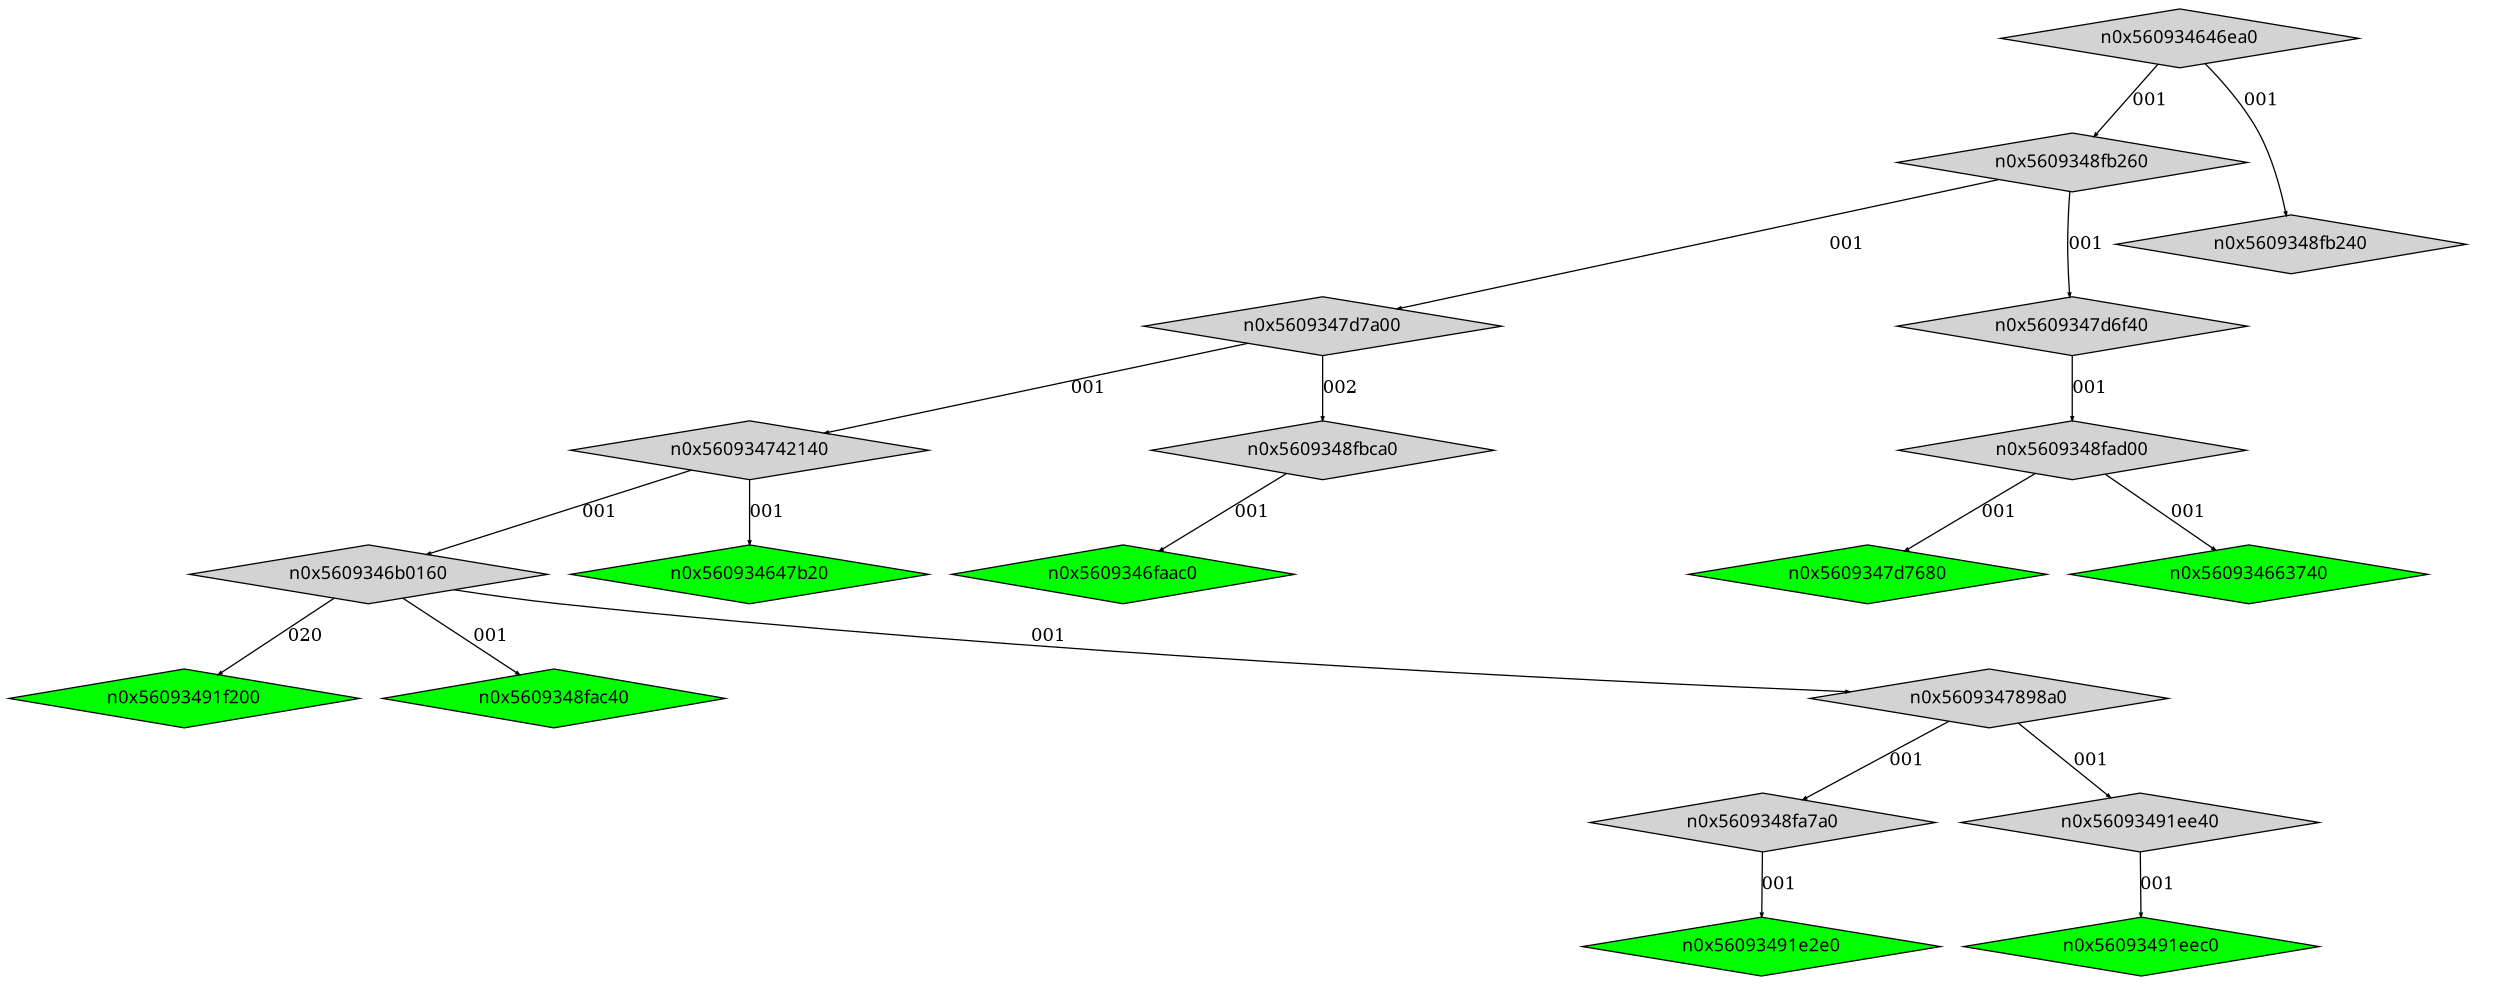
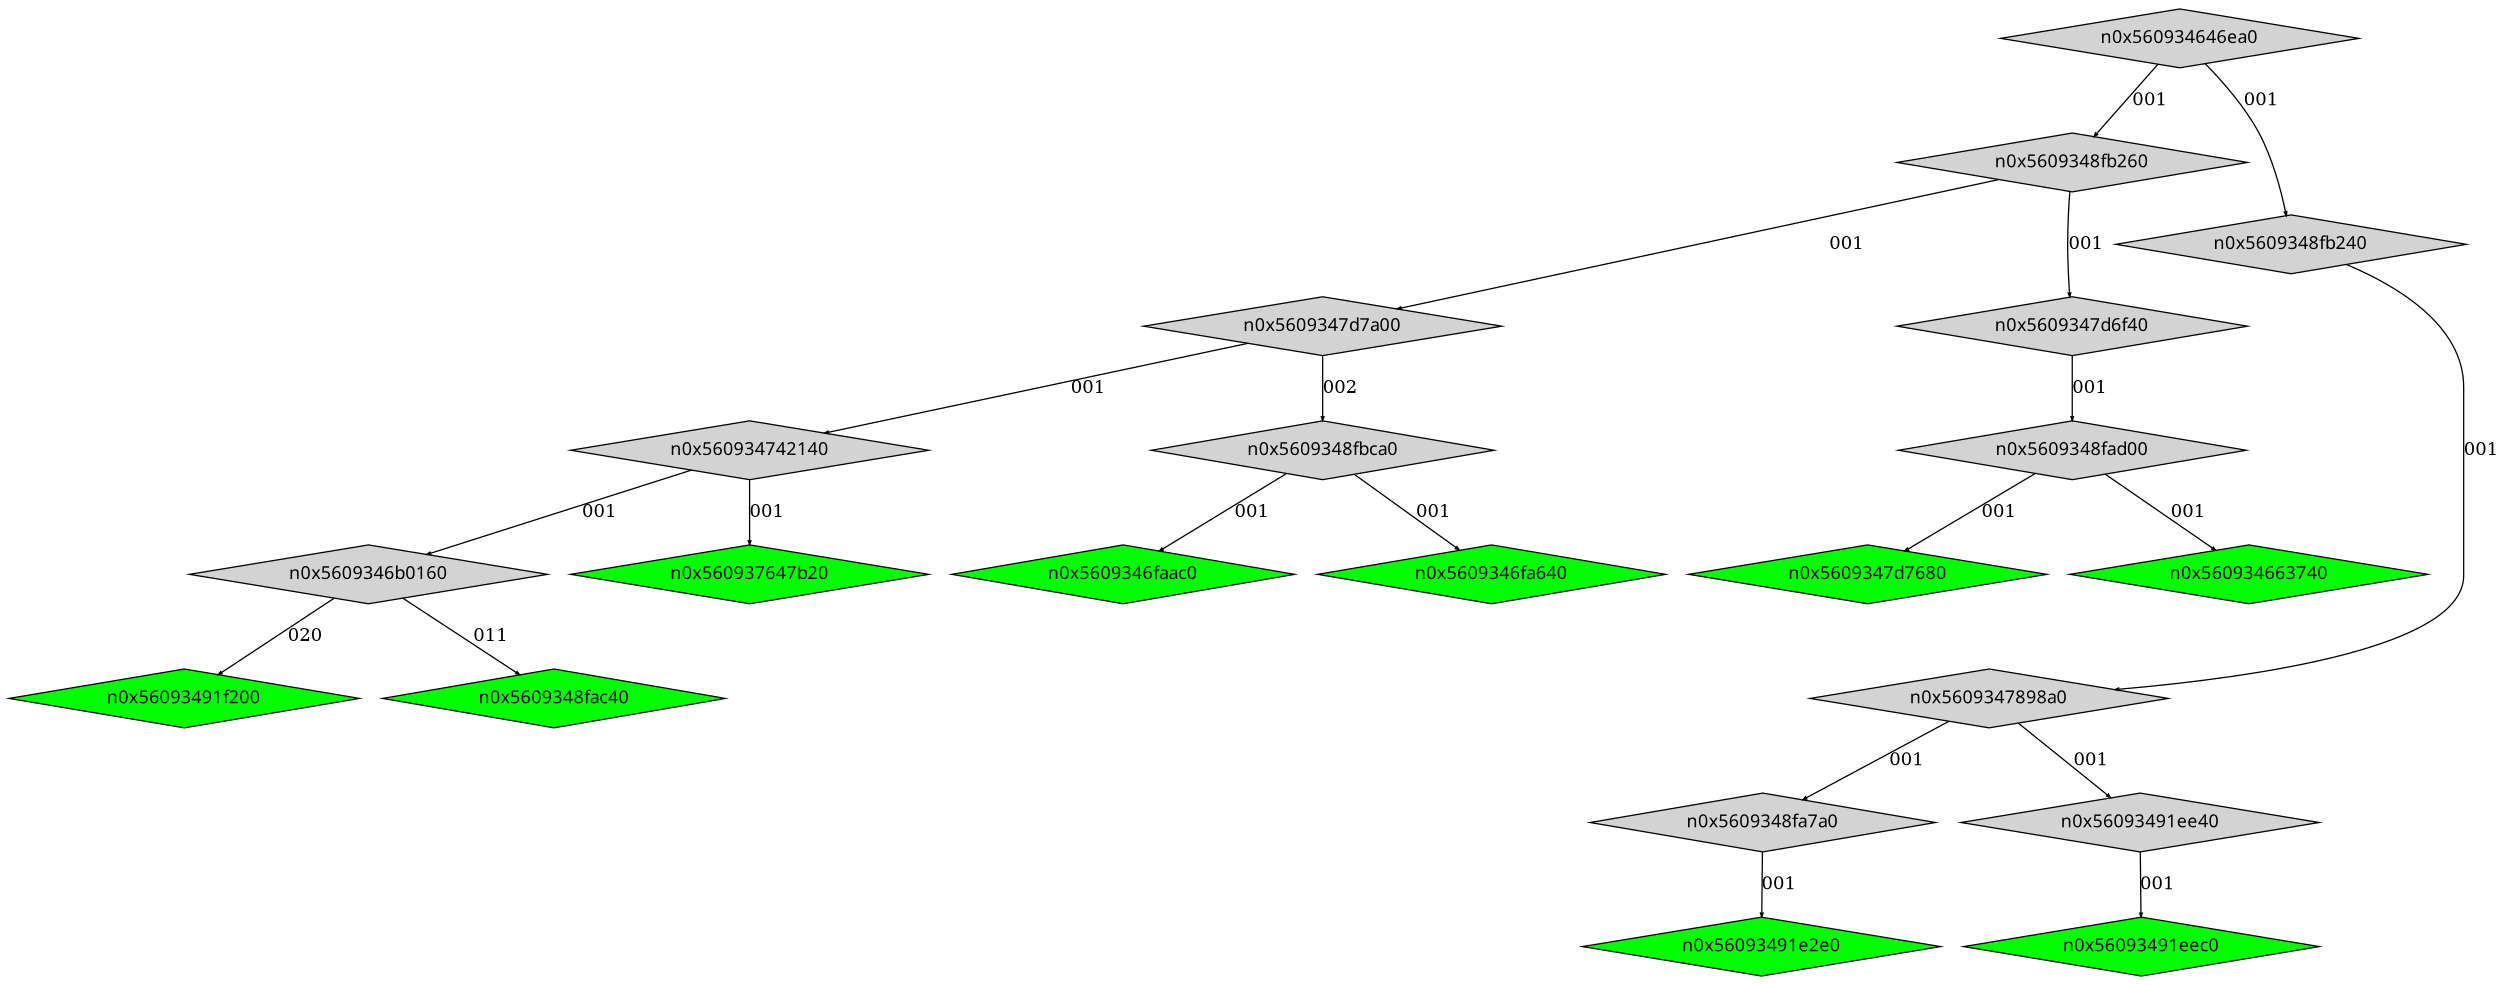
node "n0x560934647b20": label "n0x560934647b20" -> "n0x560937647b20"
node "n0x5609346fa640": added
edge "n0x5609346b0160" -> "n0x5609348fac40": label "001" -> "011"
edge "n0x5609346b0160" -> "n0x5609347898a0": now "n0x5609348fb240" -> "n0x5609347898a0"
